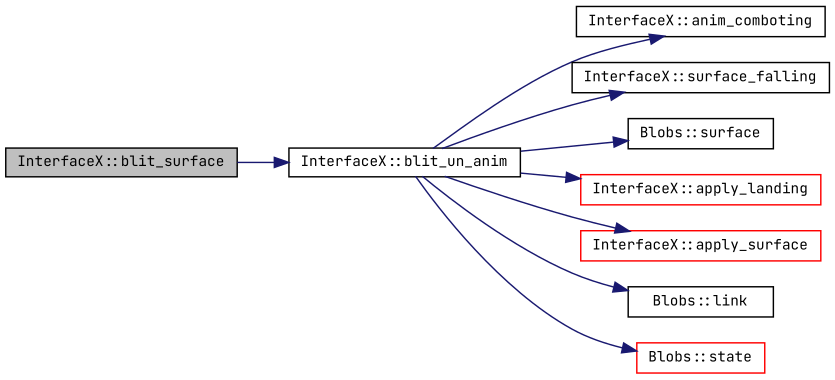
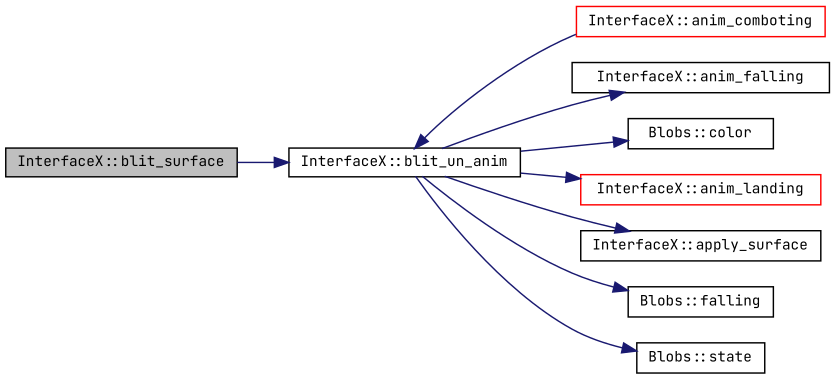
node "InterfaceX::anim_comboting": color black -> red
node "InterfaceX::surface_falling": label "InterfaceX::surface_falling" -> "InterfaceX::anim_falling"
edge "InterfaceX::blit_un_anim" -> "InterfaceX::anim_comboting": reversed
node "Blobs::surface": label "Blobs::surface" -> "Blobs::color"
node "InterfaceX::apply_landing": label "InterfaceX::apply_landing" -> "InterfaceX::anim_landing"
node "InterfaceX::apply_surface": color red -> black
node "Blobs::link": label "Blobs::link" -> "Blobs::falling"
node "Blobs::state": color red -> black
